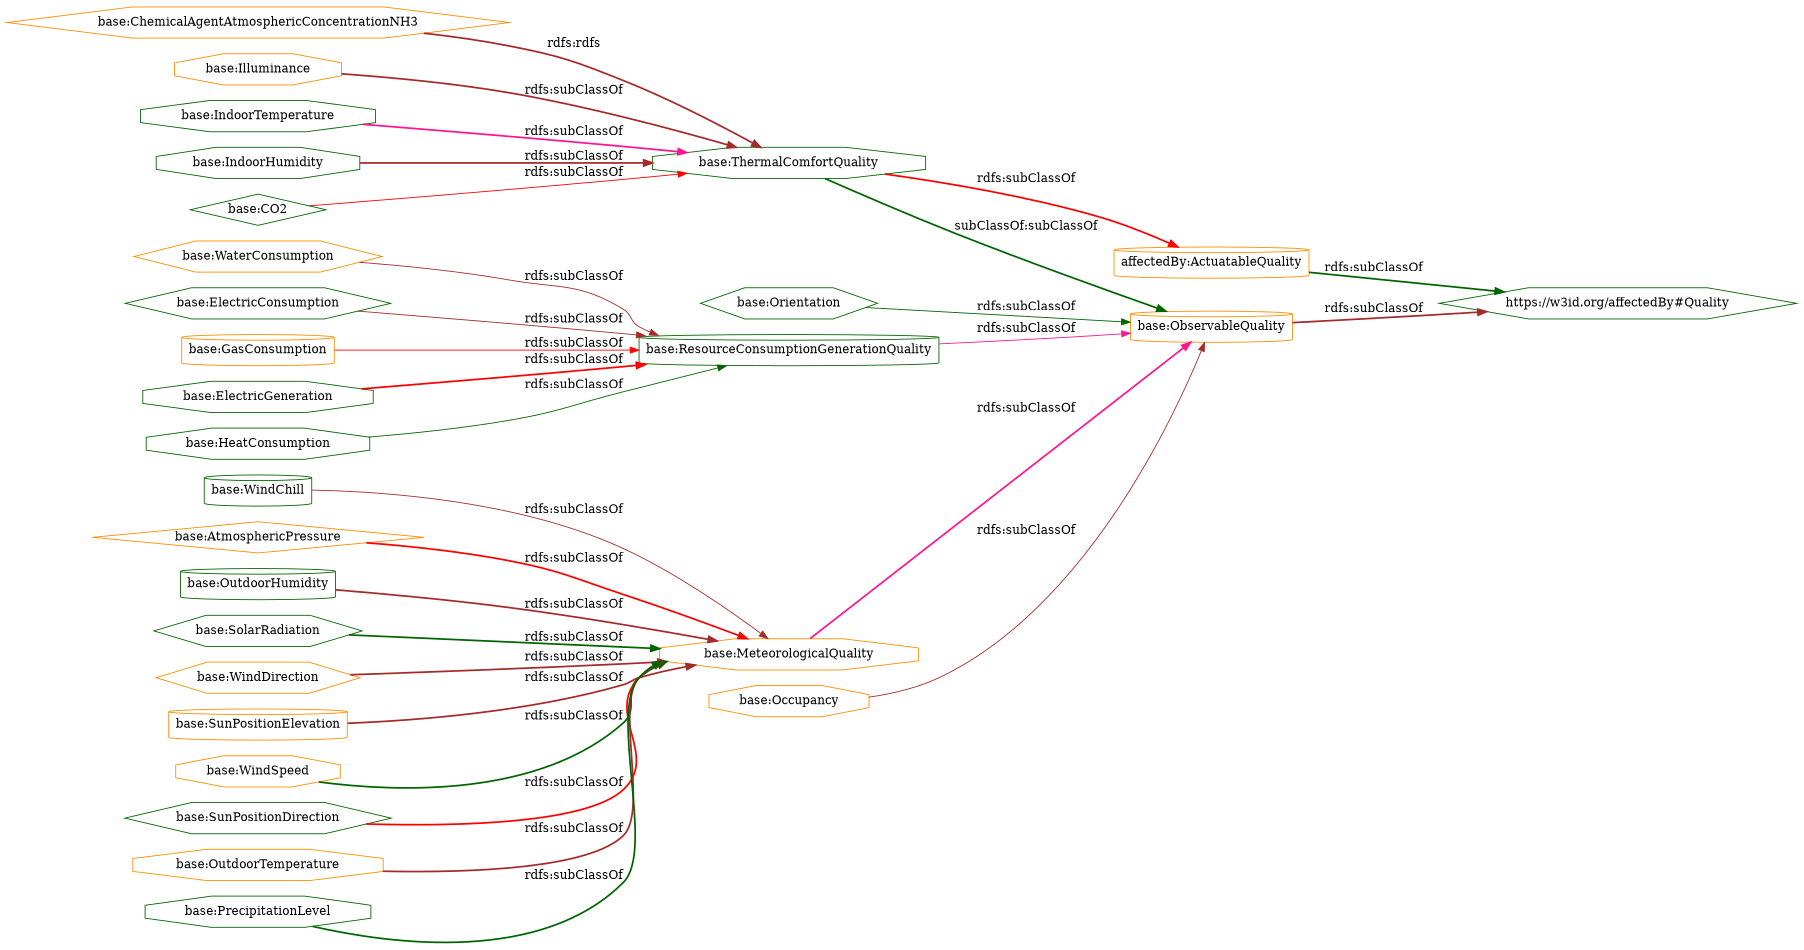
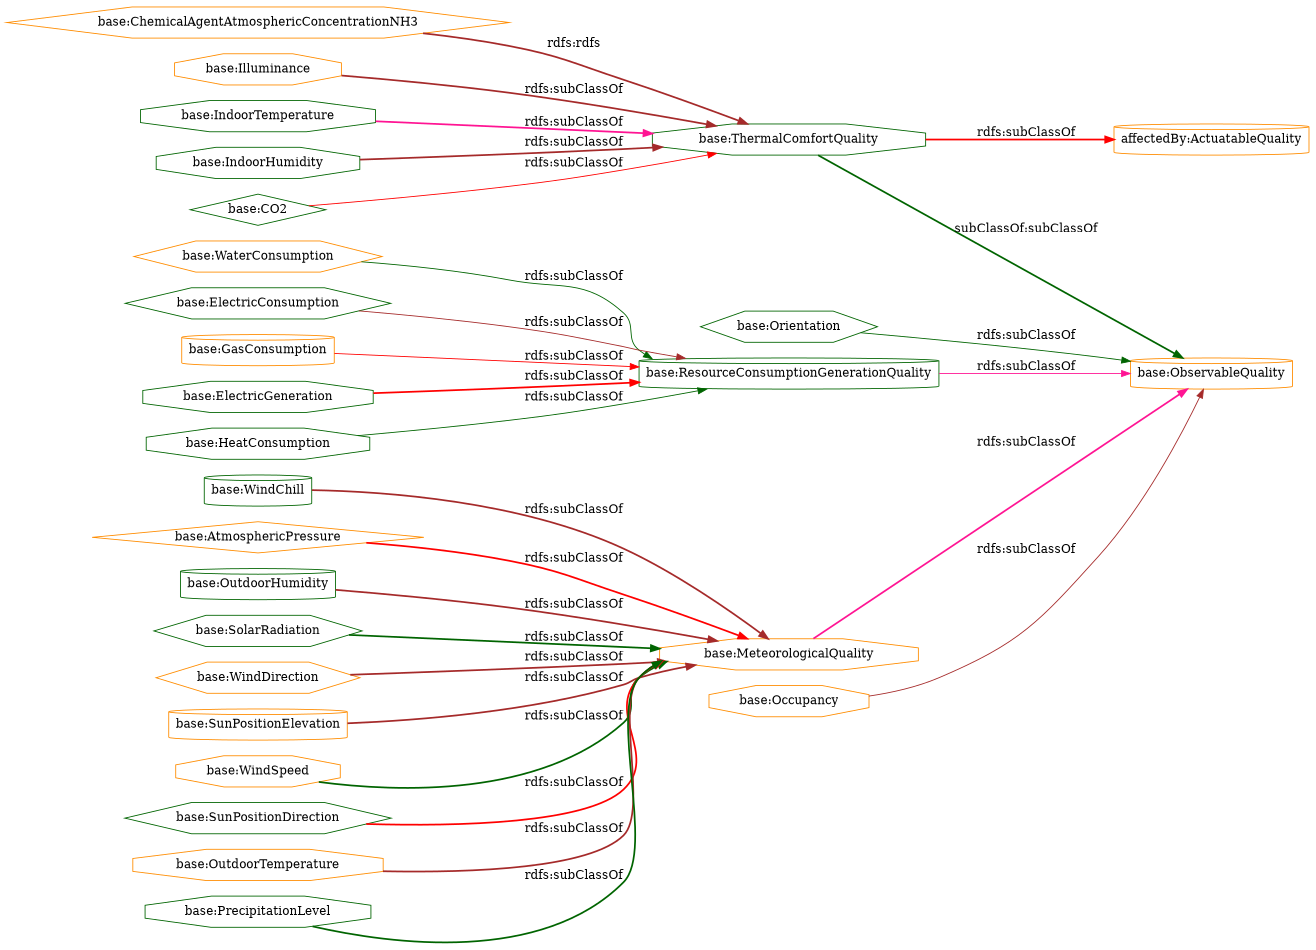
edge "base:WaterConsumption" -> "base:ResourceConsumptionGenerationQuality": color brown -> darkgreen
node "https://w3id.org/affectedBy#Quality": removed
edge "base:WindChill" -> "base:MeteorologicalQuality": style solid -> bold
